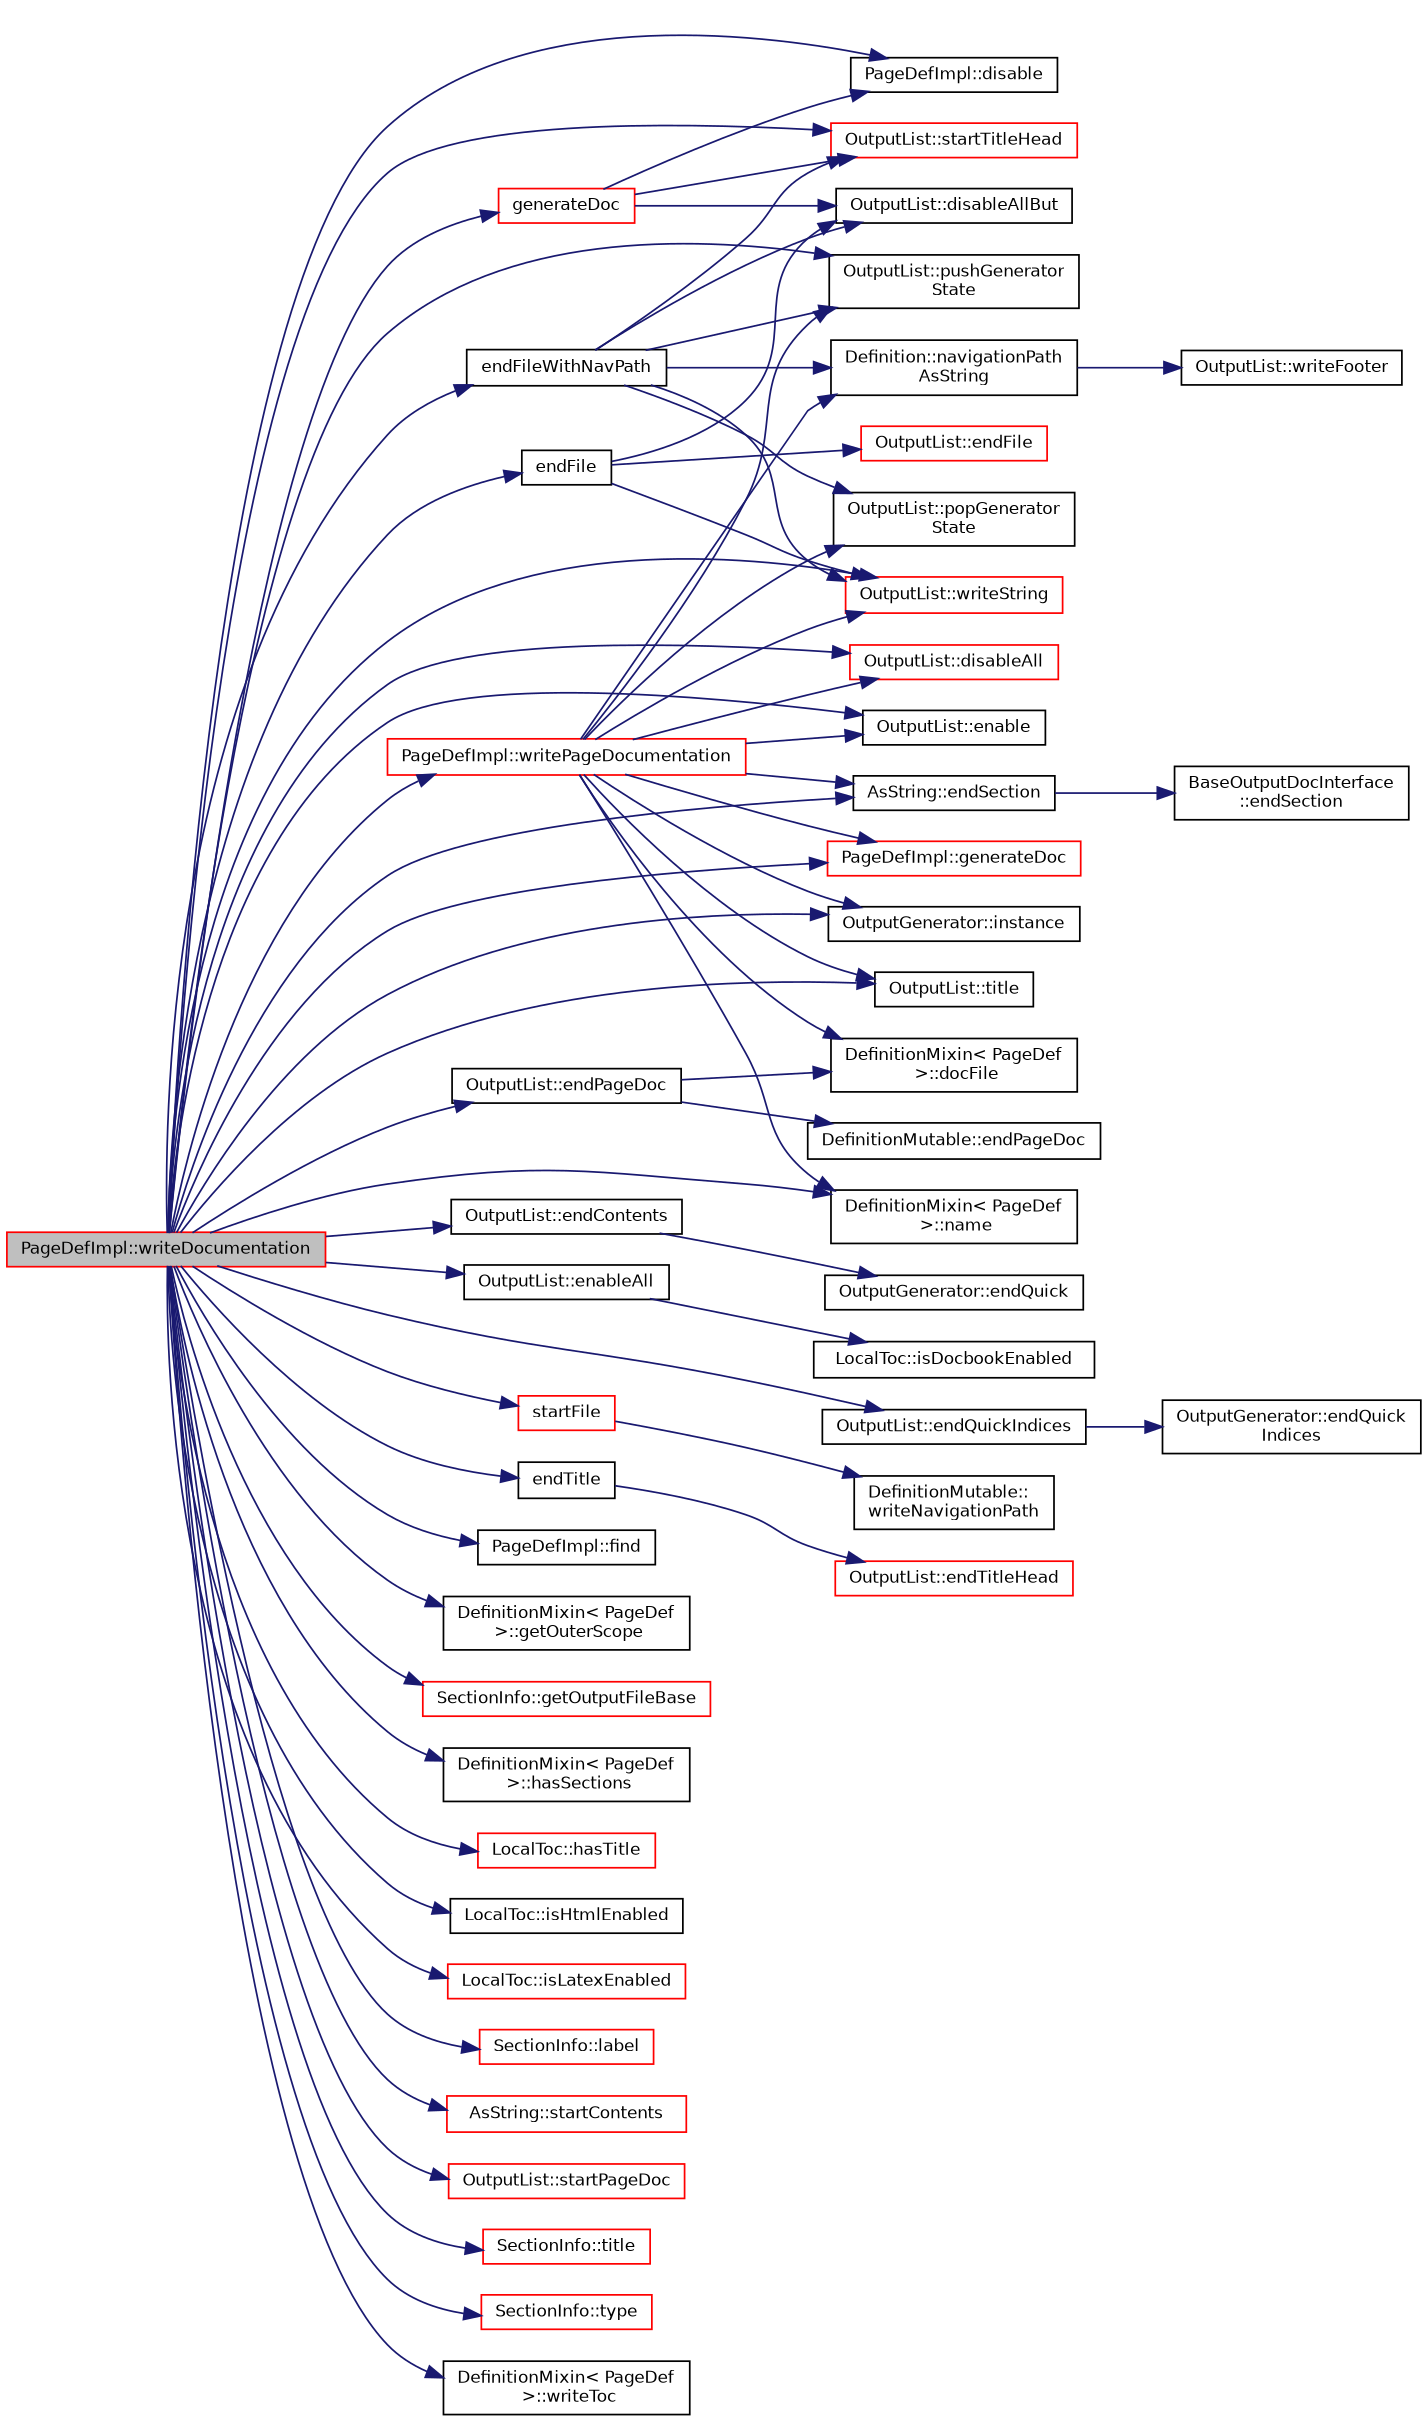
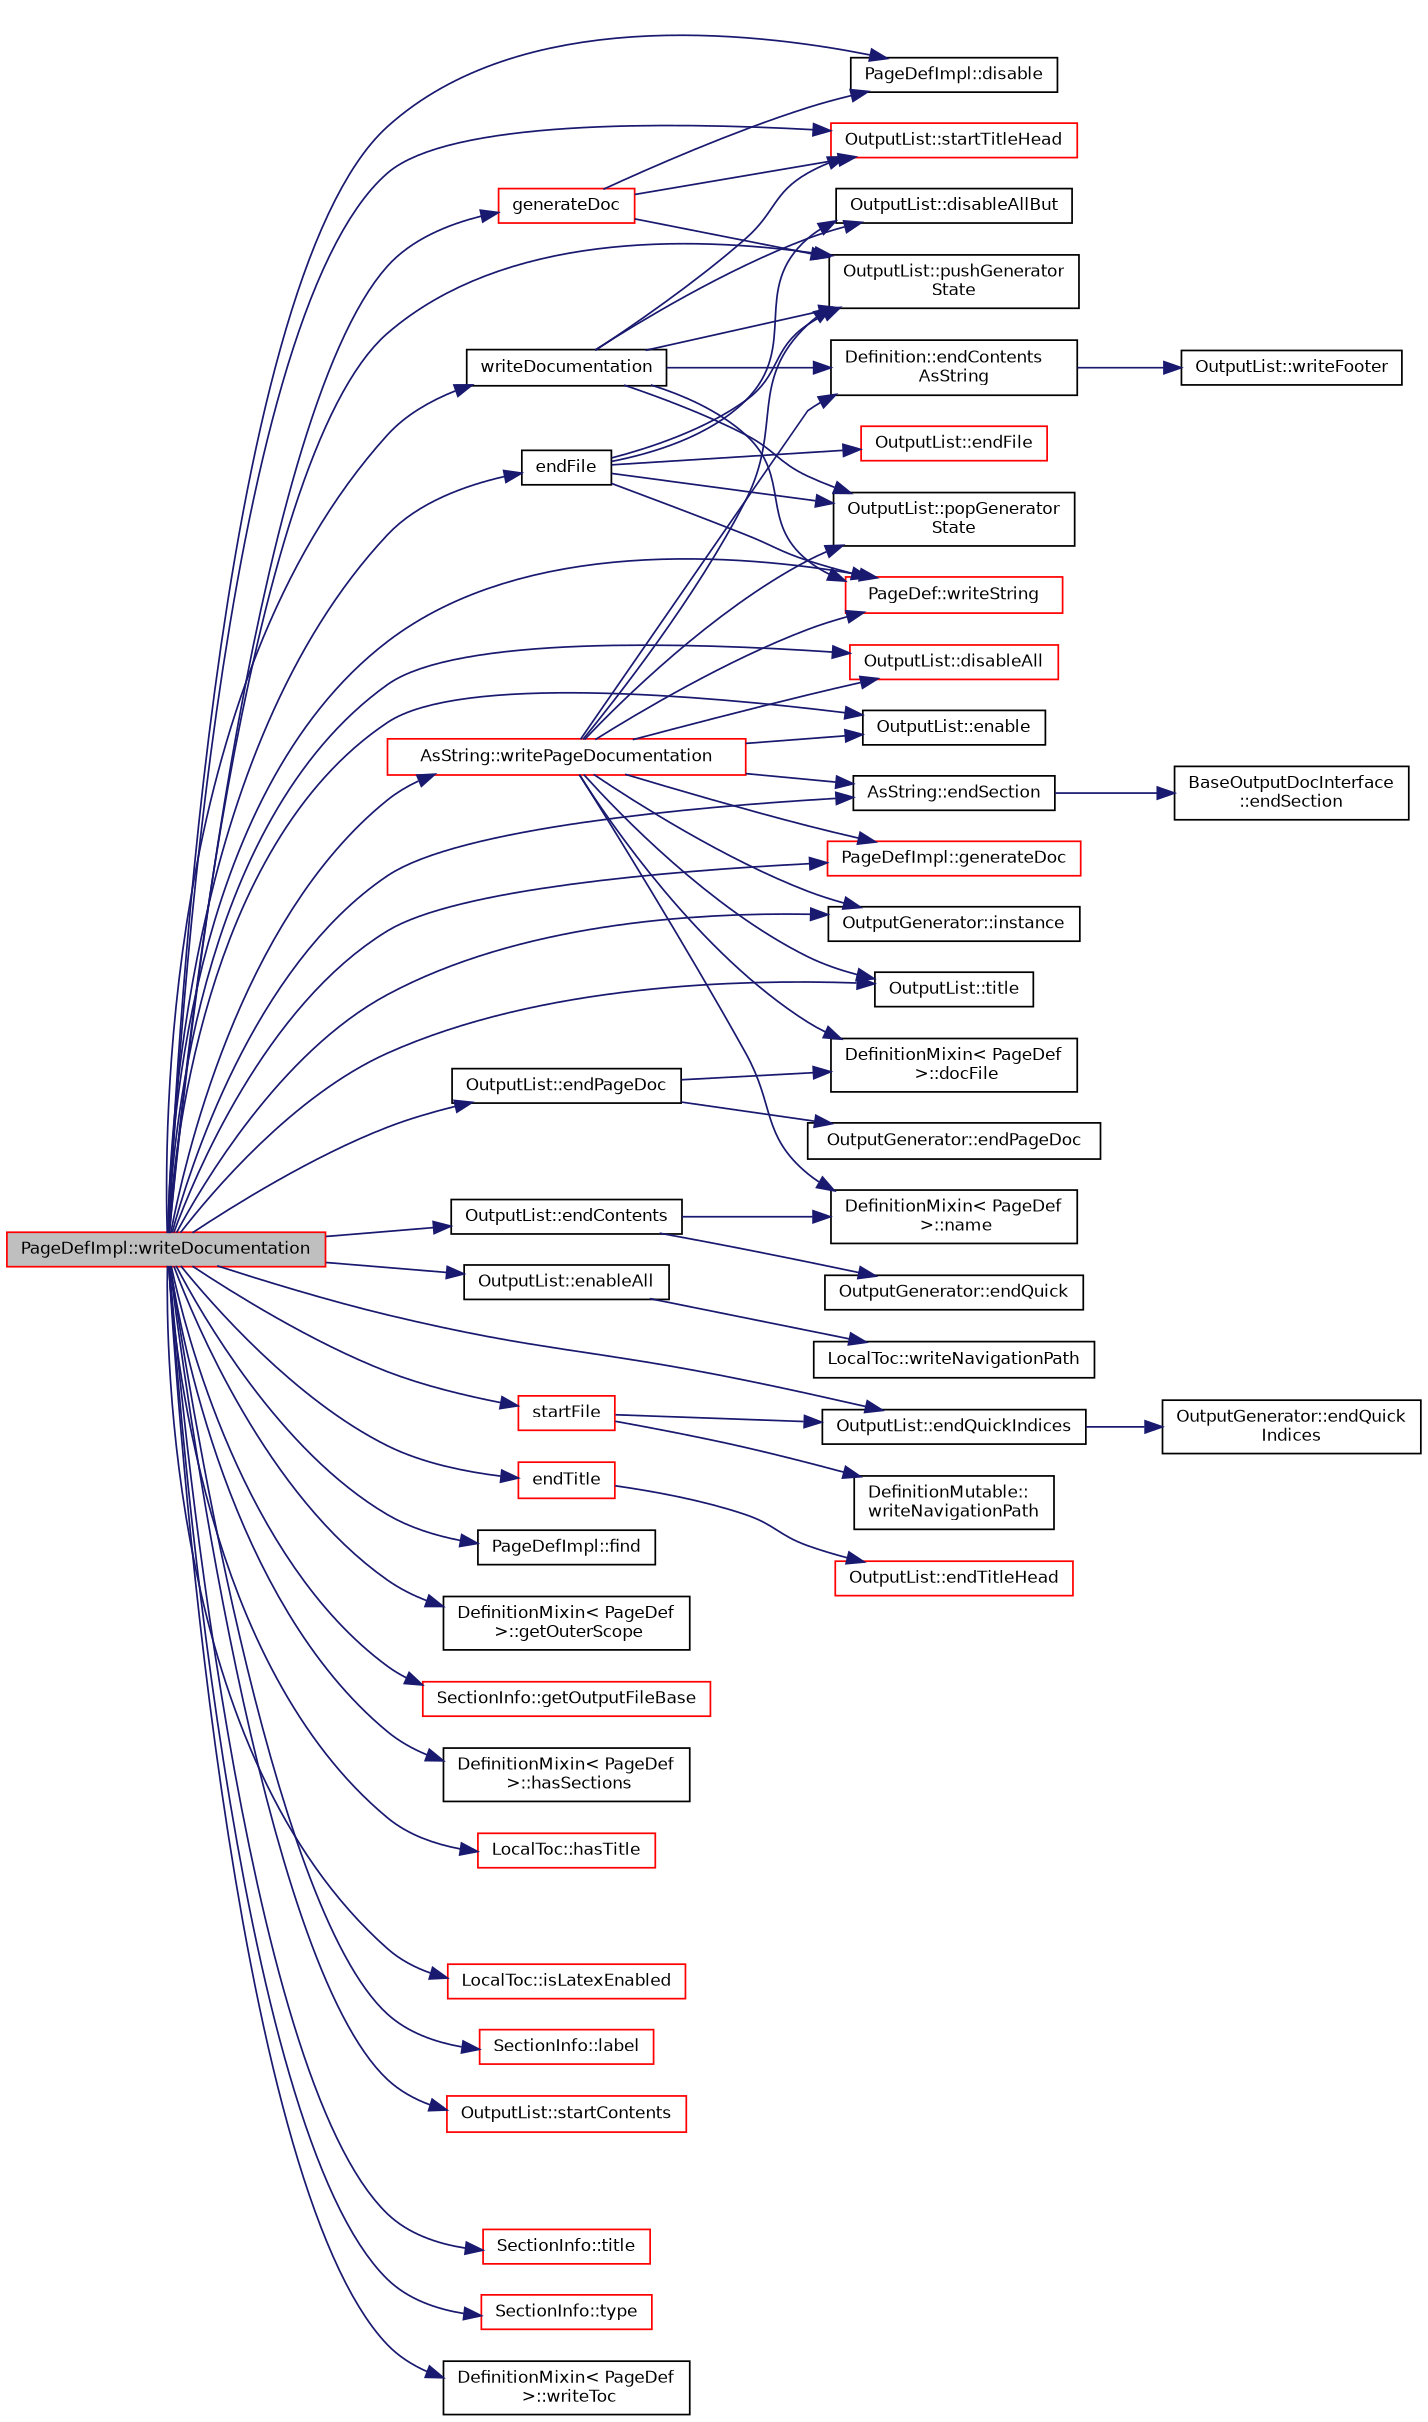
edge "generateDoc" -> "OutputList::disableAllBut": now "generateDoc" -> "OutputList::pushGenerator State"
node "endFileWithNavPath": label "endFileWithNavPath" -> "writeDocumentation"
node "Definition::navigationPath AsString": label "Definition::navigationPath AsString" -> "Definition::endContents AsString"
edge "endFile" -> "OutputList::pushGenerator State": added
edge "endFile" -> "OutputList::popGenerator State": added
node "OutputList::writeString": label "OutputList::writeString" -> "PageDef::writeString"
node "PageDefImpl::writePageDocumentation": label "PageDefImpl::writePageDocumentation" -> "AsString::writePageDocumentation"
node "DefinitionMutable::endPageDoc": label "DefinitionMutable::endPageDoc" -> "OutputGenerator::endPageDoc"
edge "PageDefImpl::writeDocumentation" -> "DefinitionMixin< PageDef >::name": now "OutputList::endContents" -> "DefinitionMixin< PageDef >::name"
node "LocalToc::isDocbookEnabled": label "LocalToc::isDocbookEnabled" -> "LocalToc::writeNavigationPath"
edge "startFile" -> "OutputList::endQuickIndices": added
node "endTitle": color black -> red
node "LocalToc::isHtmlEnabled": removed
node "AsString::startContents": label "AsString::startContents" -> "OutputList::startContents"
node "OutputList::startPageDoc": removed
